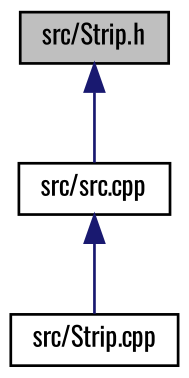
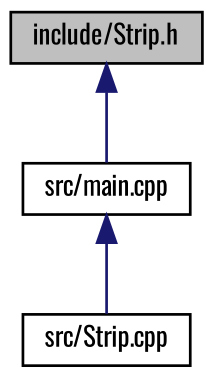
node "src/Strip.h": label "src/Strip.h" -> "include/Strip.h"
node "src/src.cpp": label "src/src.cpp" -> "src/main.cpp"
